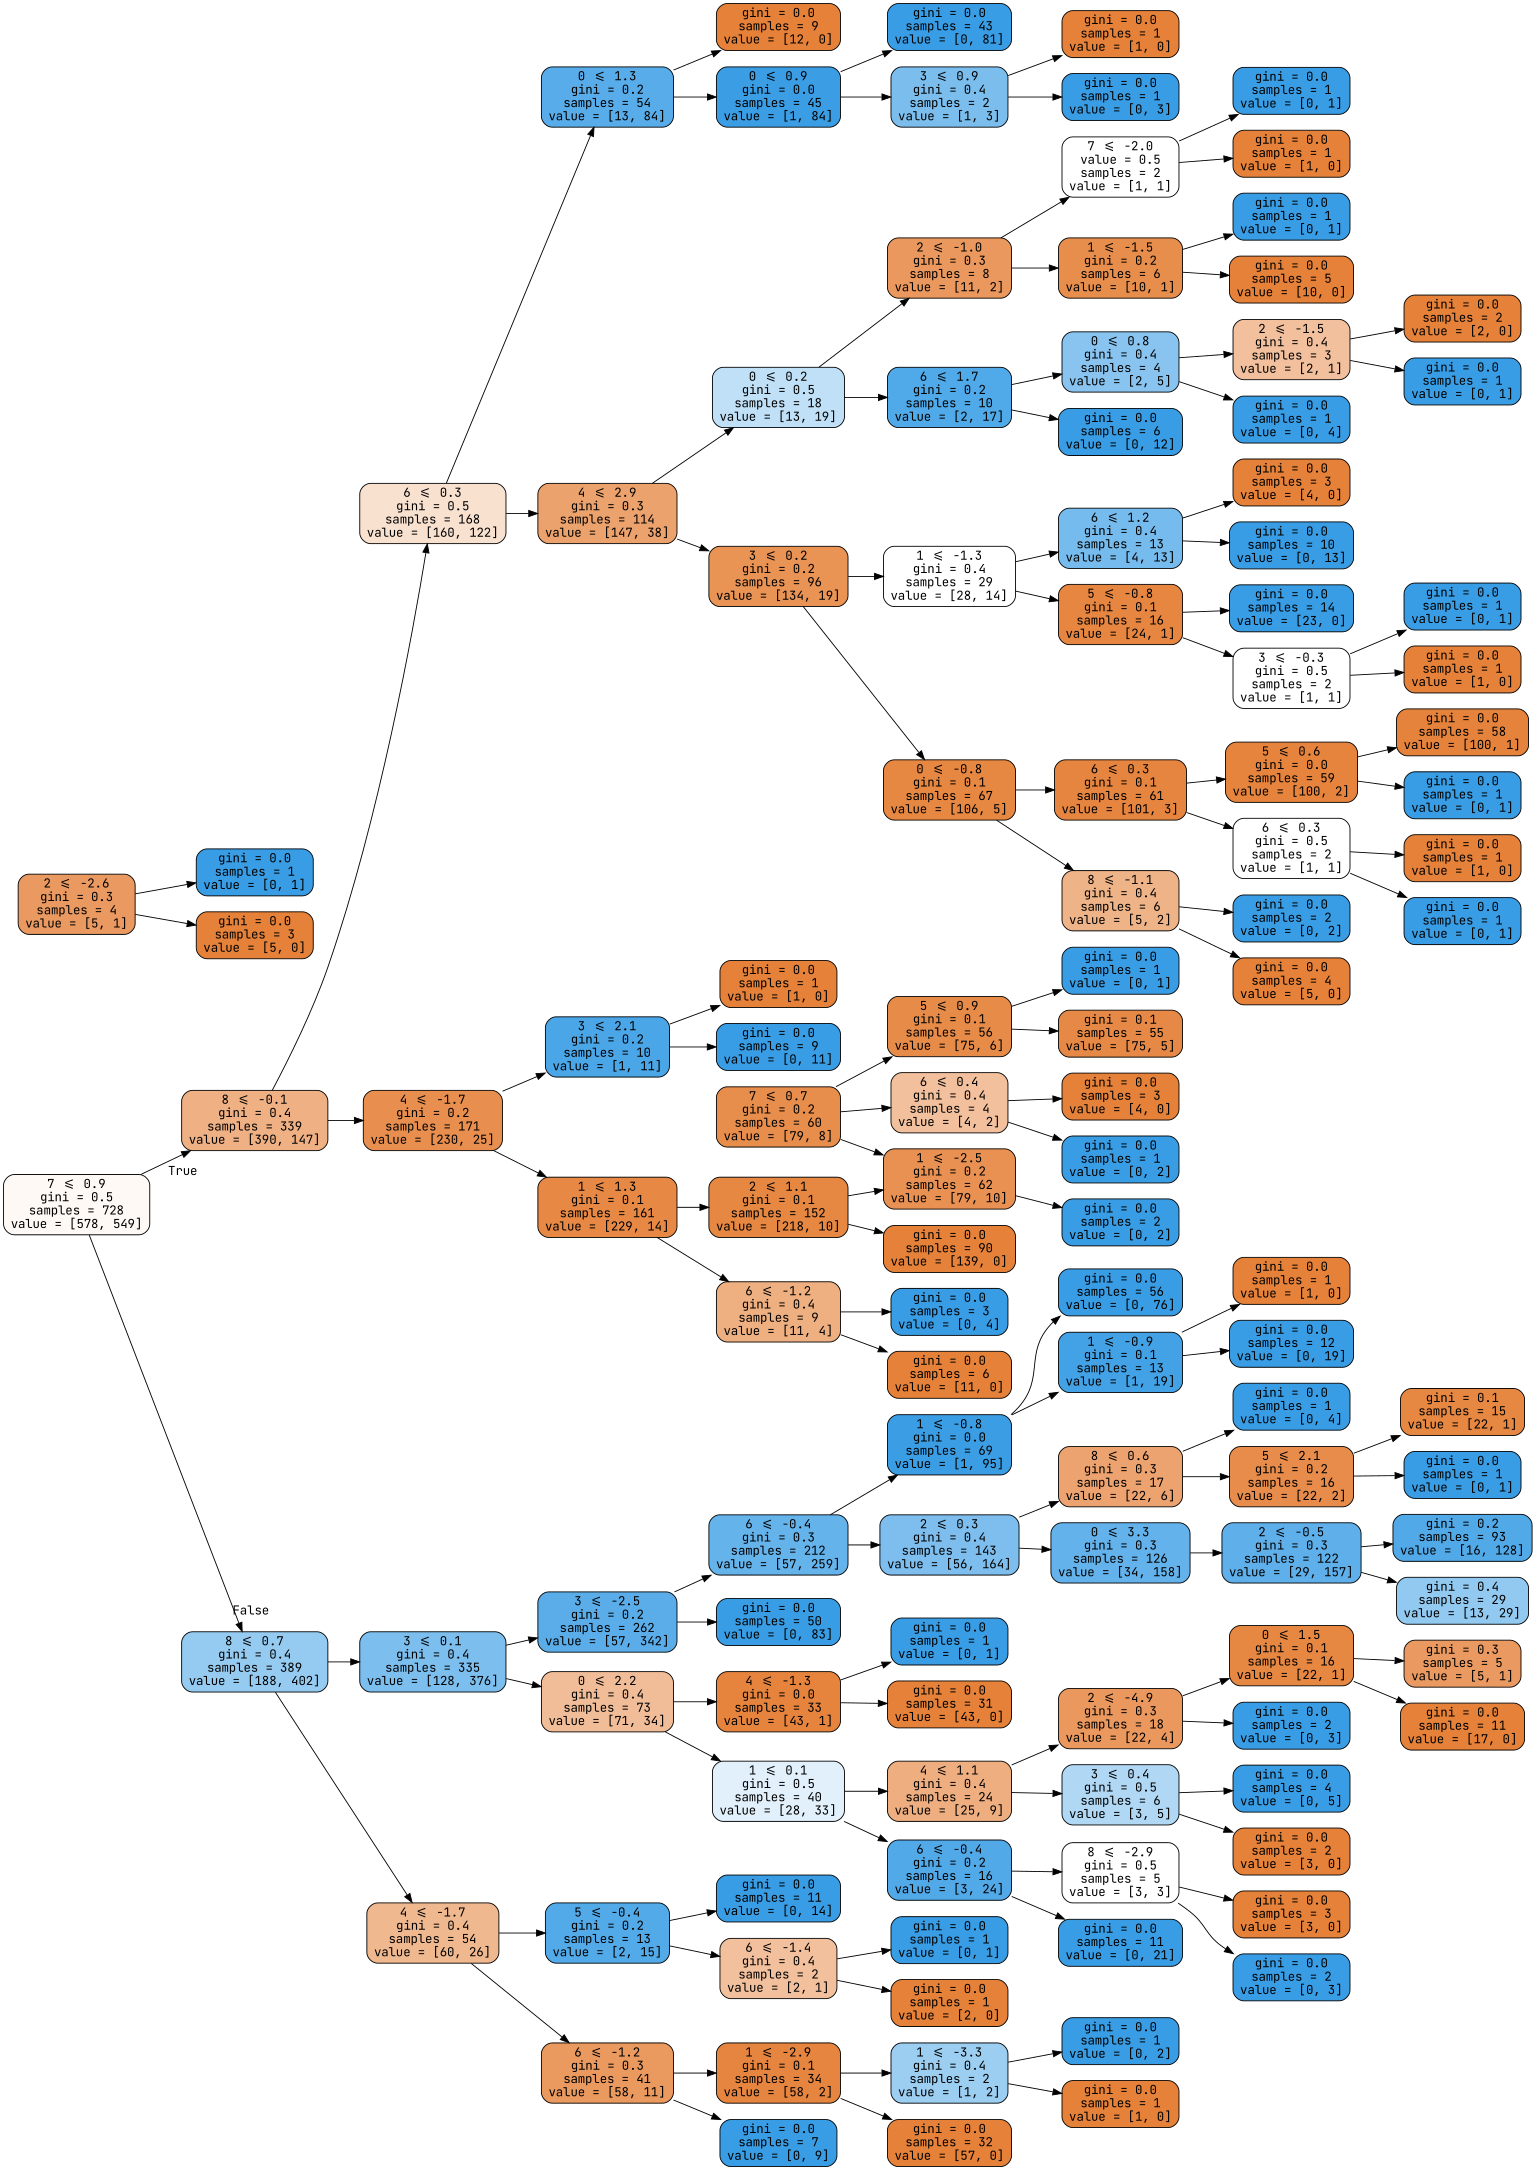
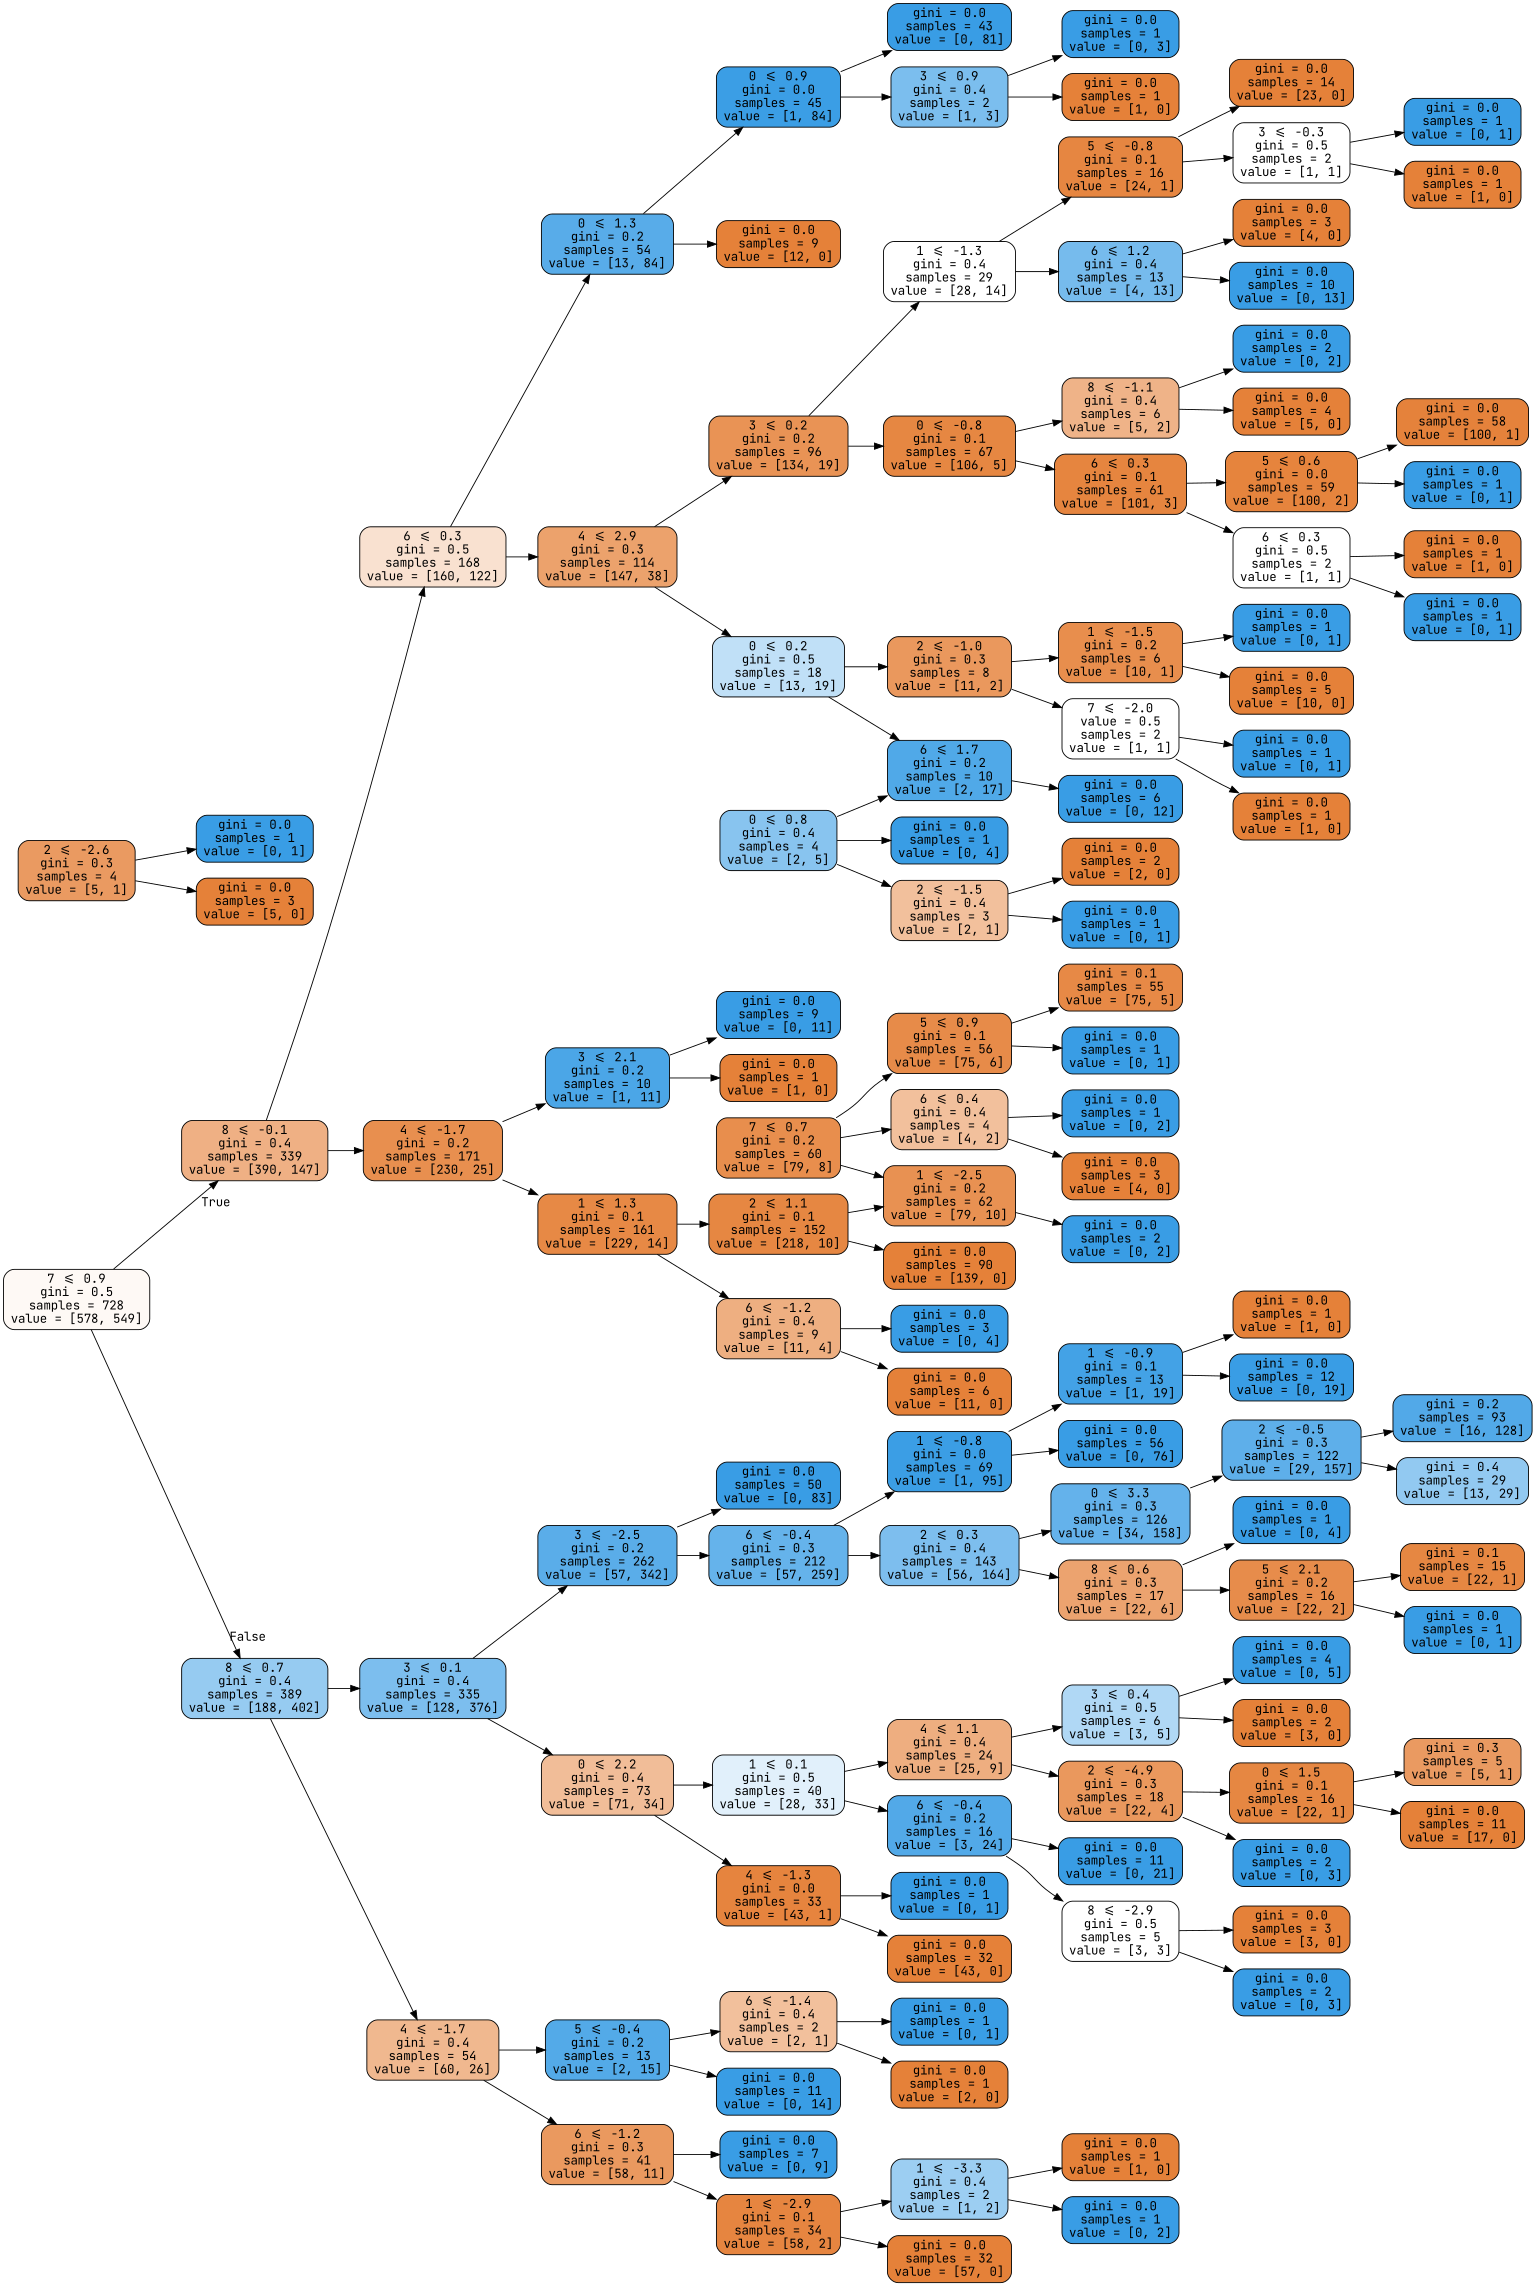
edge "6 <= 1.7 gini = 0.2 samples = 10 value = [2, 17]" -> "0 <= 0.8 gini = 0.4 samples = 4 value = [2, 5]": reversed
node "gini = 0.0 samples = 14 value = [23, 0]": fillcolor #399de5 -> #e58139
node "gini = 0.0 samples = 31 value = [43, 0]": label "gini = 0.0 samples = 31 value = [43, 0]" -> "gini = 0.0 samples = 32 value = [43, 0]"
